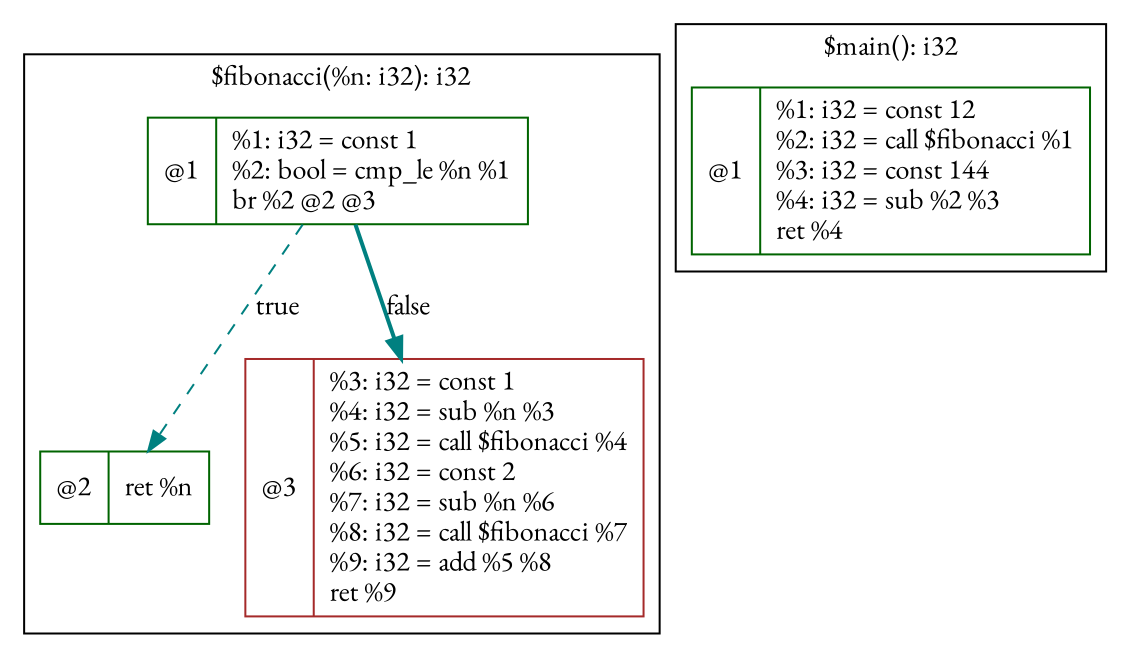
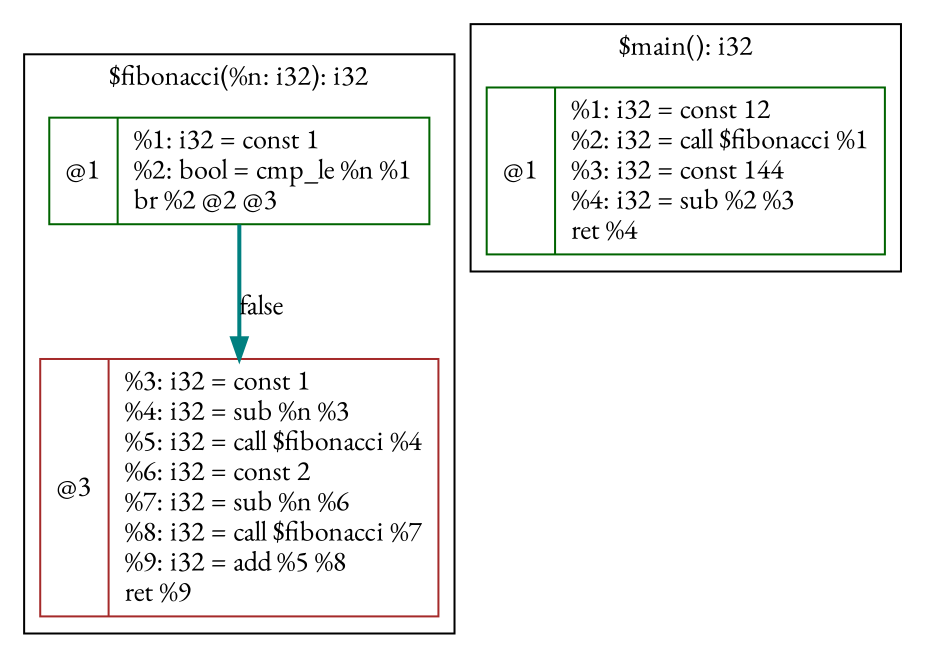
node "@2": removed
